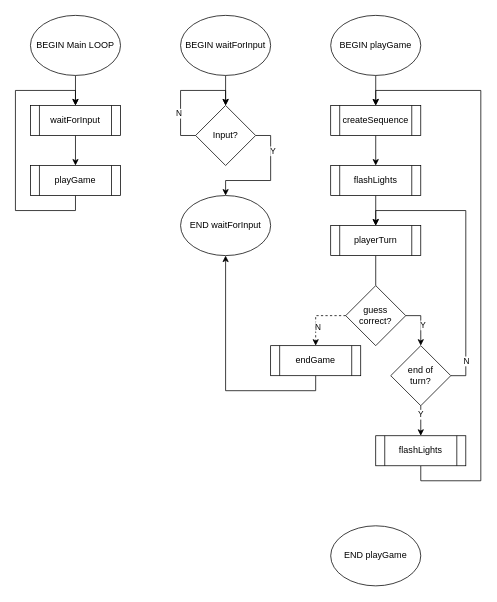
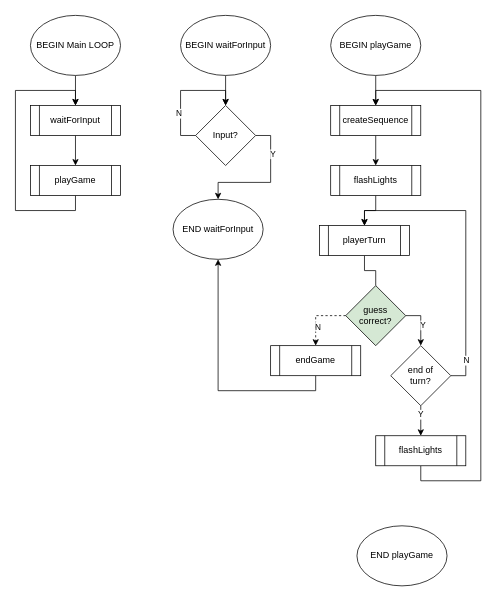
node "END waitForInput": moved (225, 225) -> (218, 229)
node "playerTurn": moved (375, 240) -> (364, 240)
node "guess correct?": fillcolor #ffffff -> #d5e8d4
node "END playGame": moved (375, 555) -> (402, 555)
